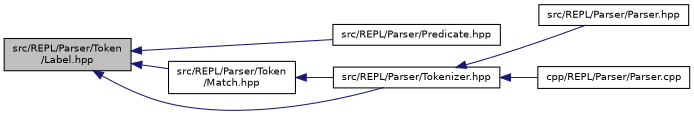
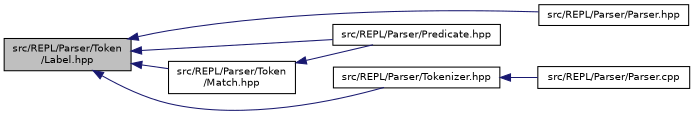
edge "src/REPL/Parser/Parser.hpp" -> "src/REPL/Parser/Tokenizer.hpp": now "src/REPL/Parser/Parser.hpp" -> "src/REPL/Parser/Token /Label.hpp"
edge "src/REPL/Parser/Tokenizer.hpp" -> "src/REPL/Parser/Token /Match.hpp": now "src/REPL/Parser/Predicate.hpp" -> "src/REPL/Parser/Token /Match.hpp"
node "cpp/REPL/Parser/Parser.cpp": label "cpp/REPL/Parser/Parser.cpp" -> "src/REPL/Parser/Parser.cpp"
